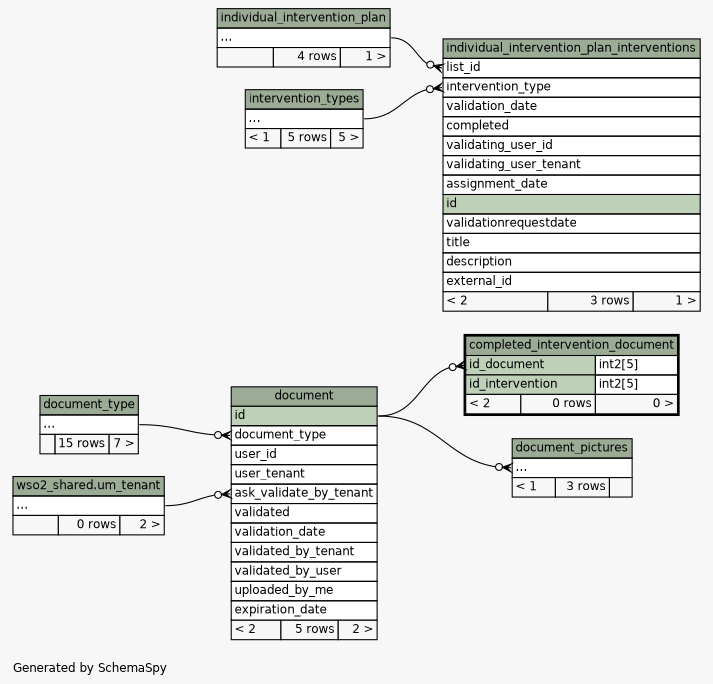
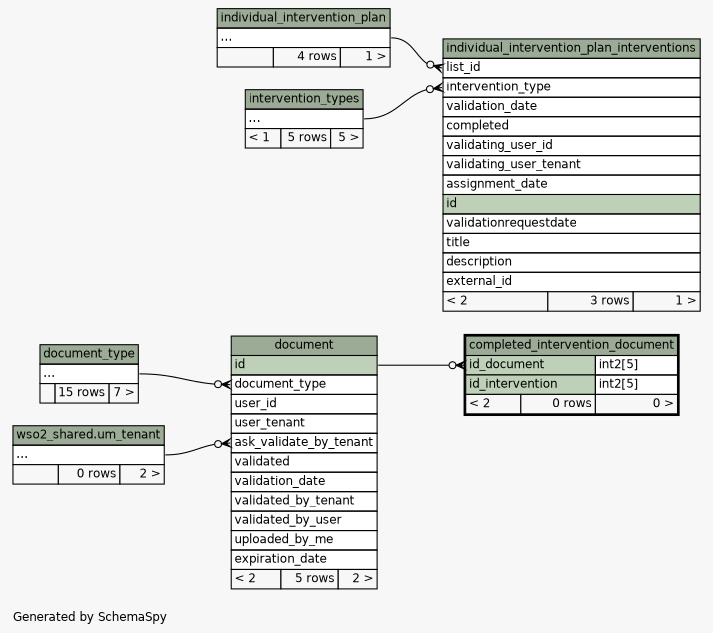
node "document_pictures": removed
